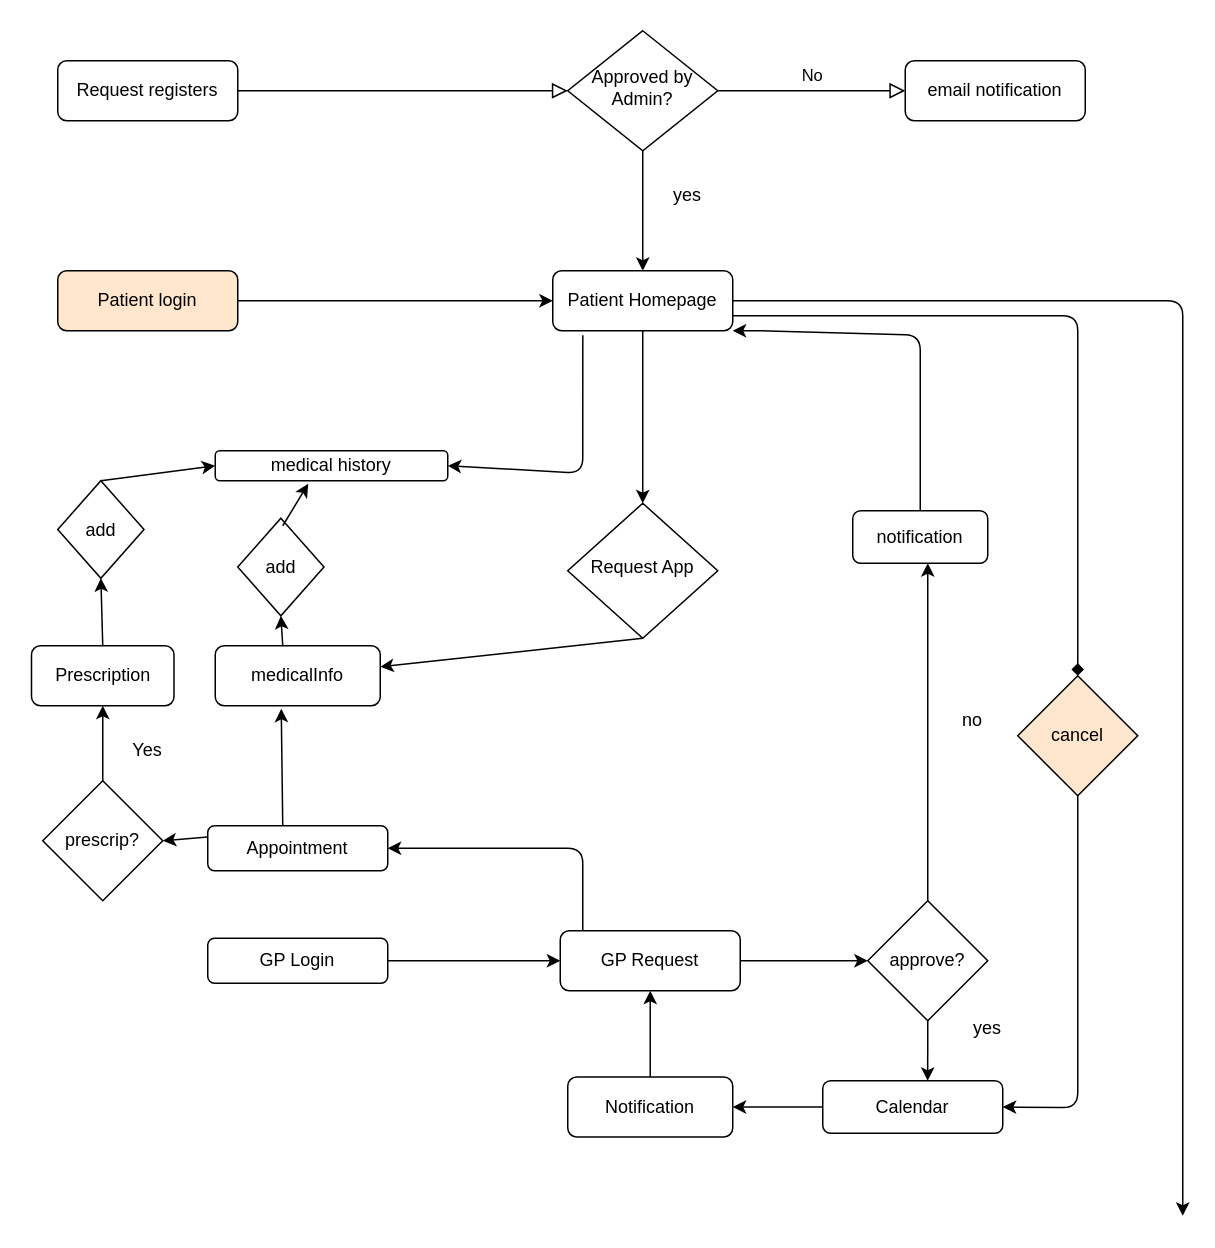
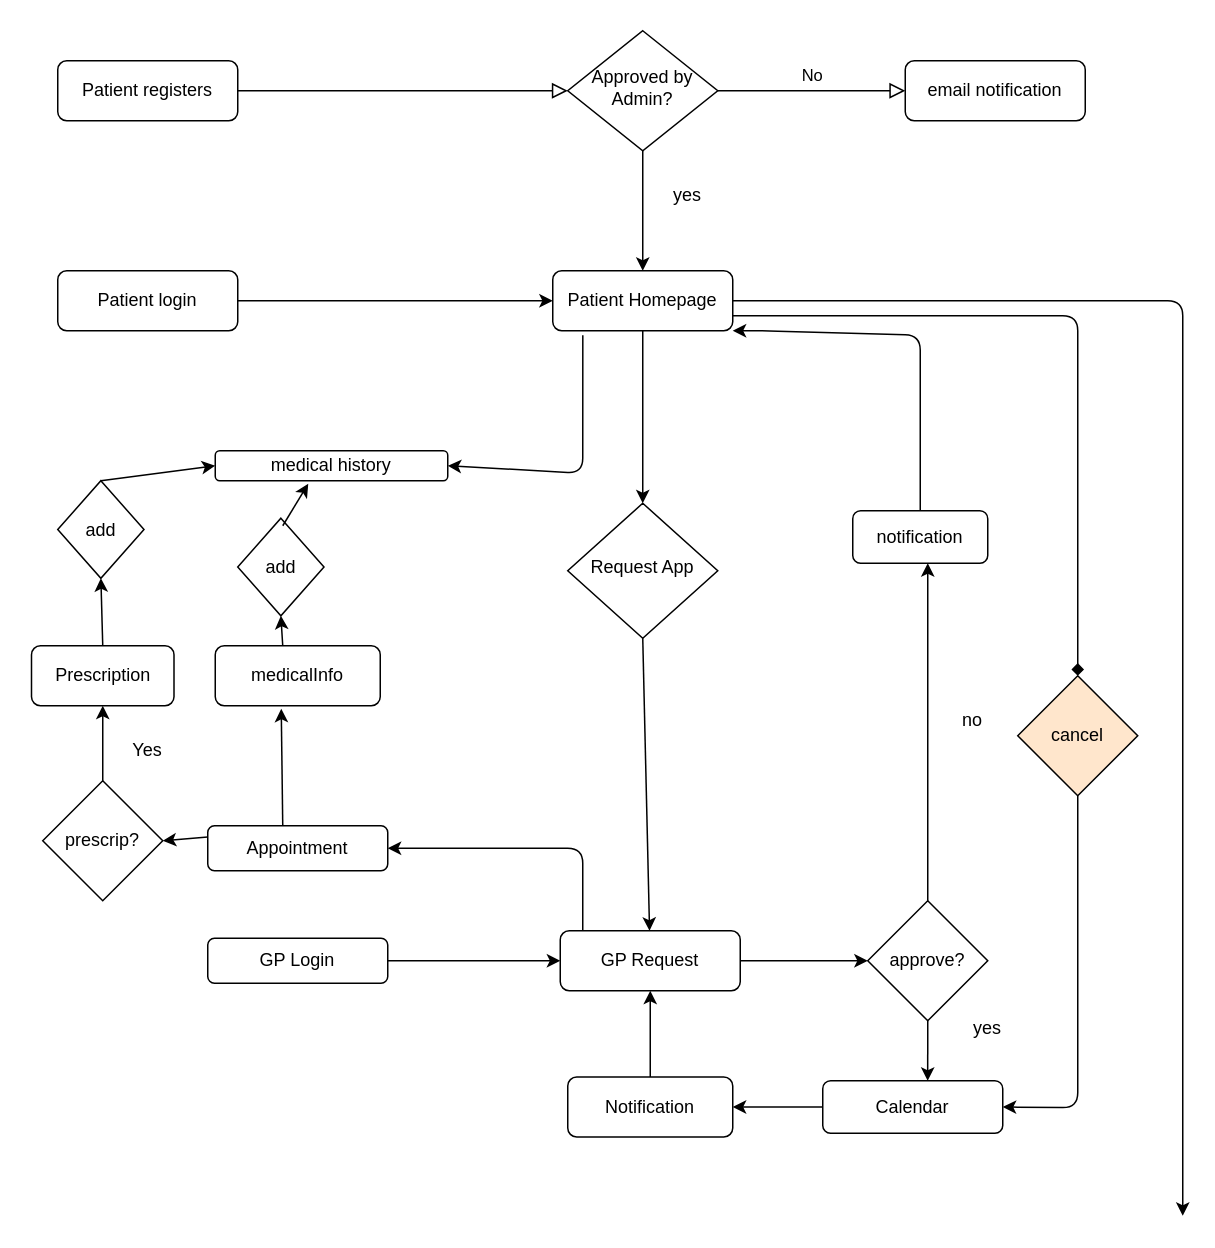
node "Request registers": label "Request registers" -> "Patient registers"
node "Patient login": fillcolor #ffe6cc -> #ffffff
edge "Request App" -> "medicalInfo": now "Request App" -> "GP Request"
